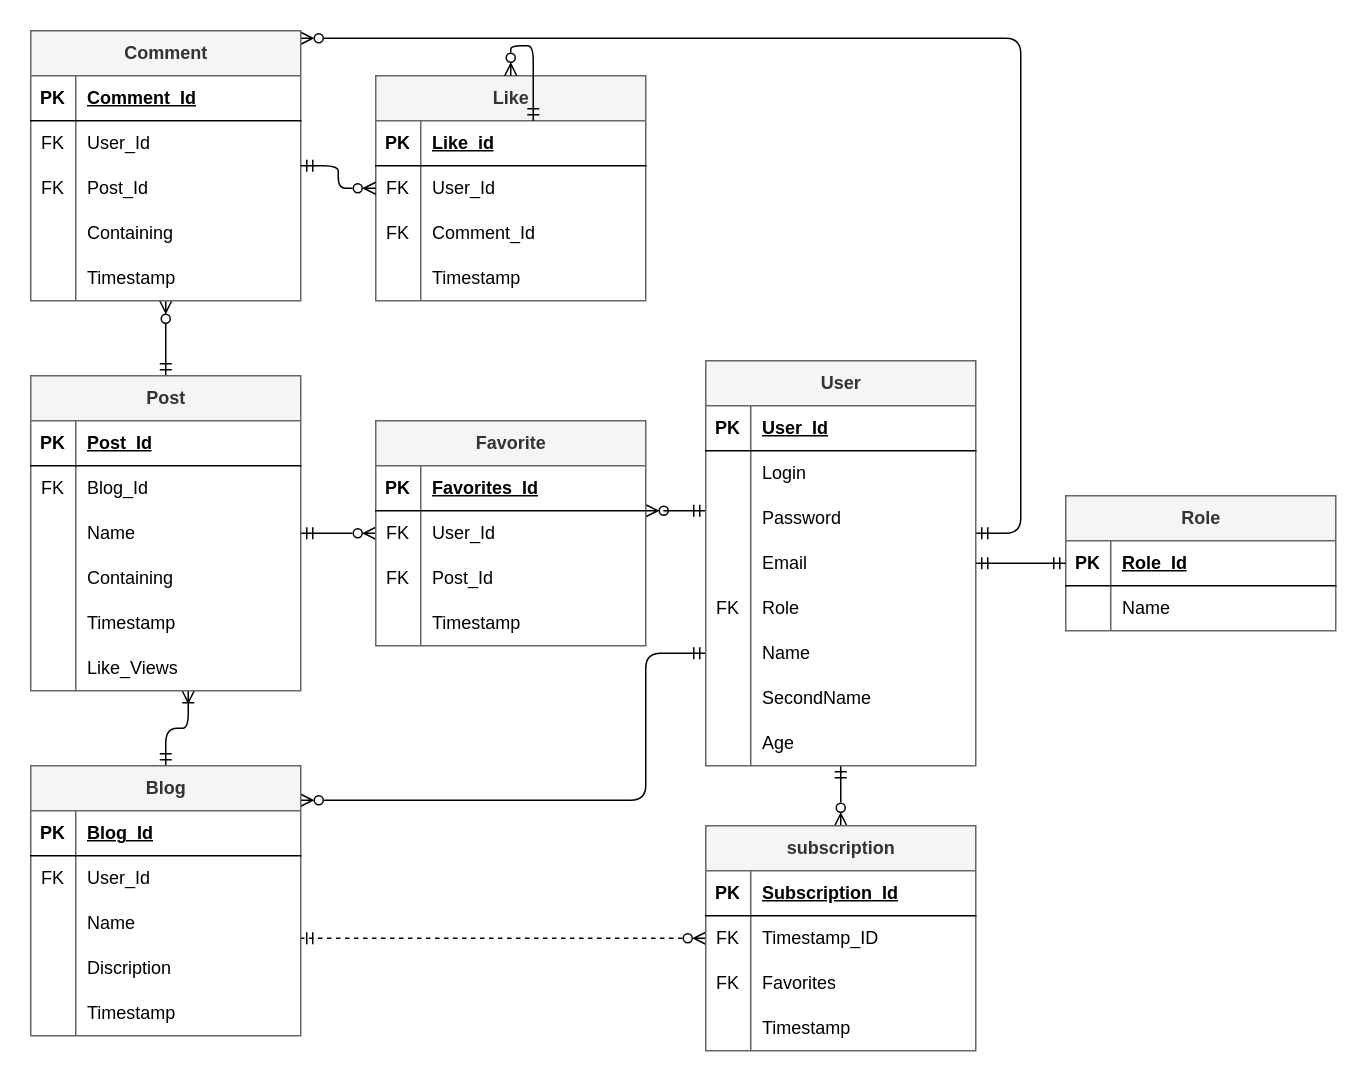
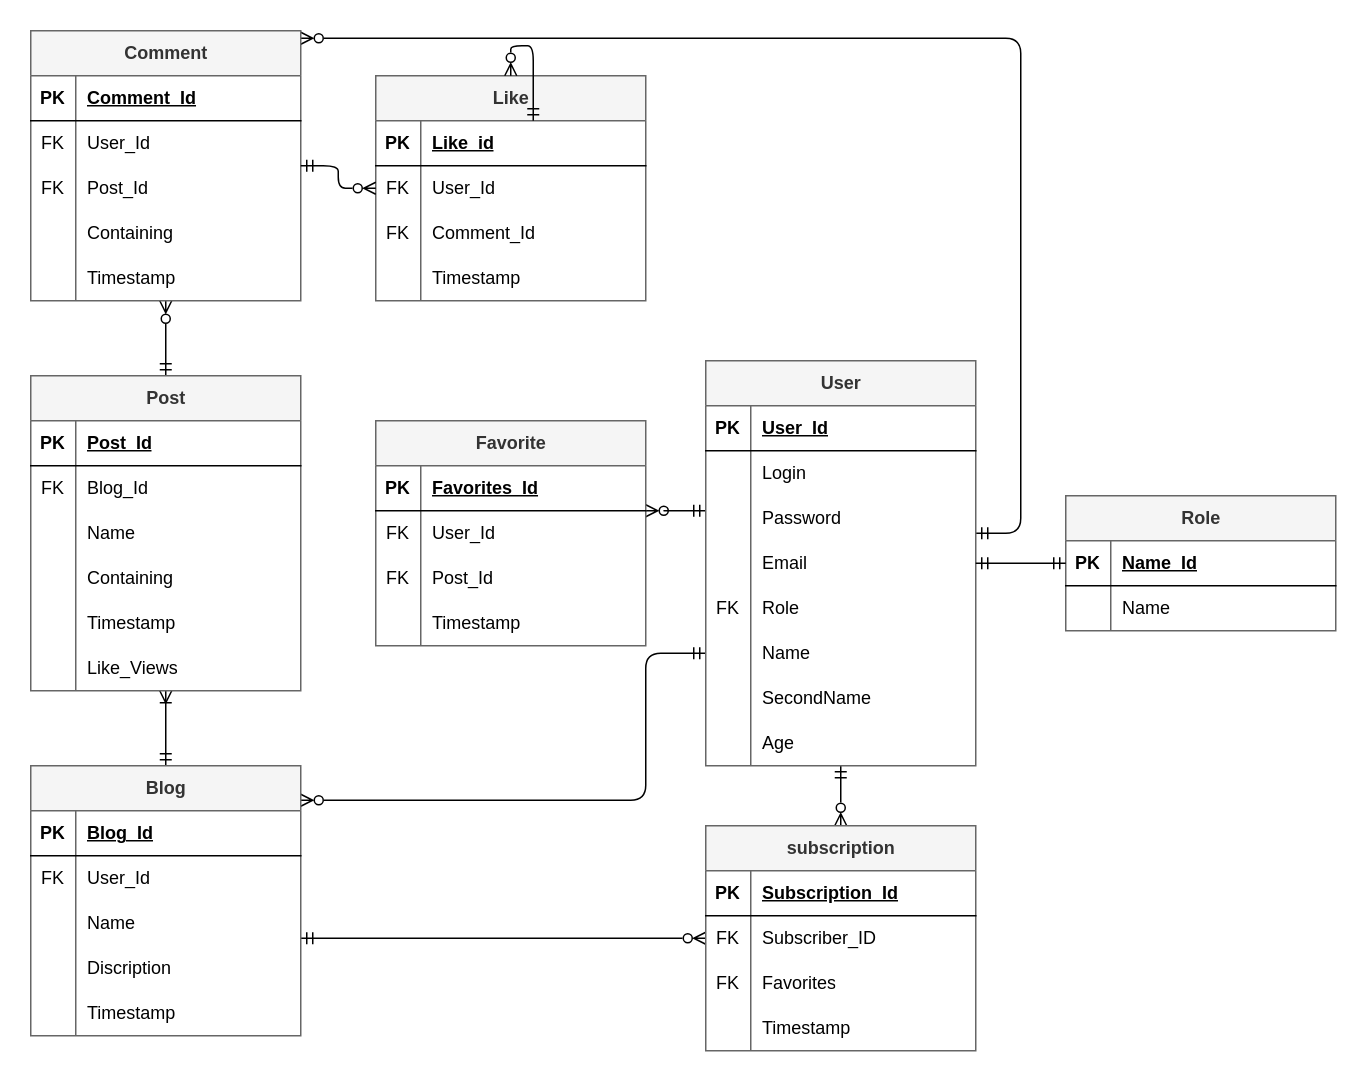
edge "Post" -- "Favorite": removed
node "Role_Id": label "Role_Id" -> "Name_Id"
edge "Like_Views" -- "Blog": now "Post" -- "Blog"
edge "Blog" -- "subscription": style dashed -> solid
node "Timestamp_ID": label "Timestamp_ID" -> "Subscriber_ID"
